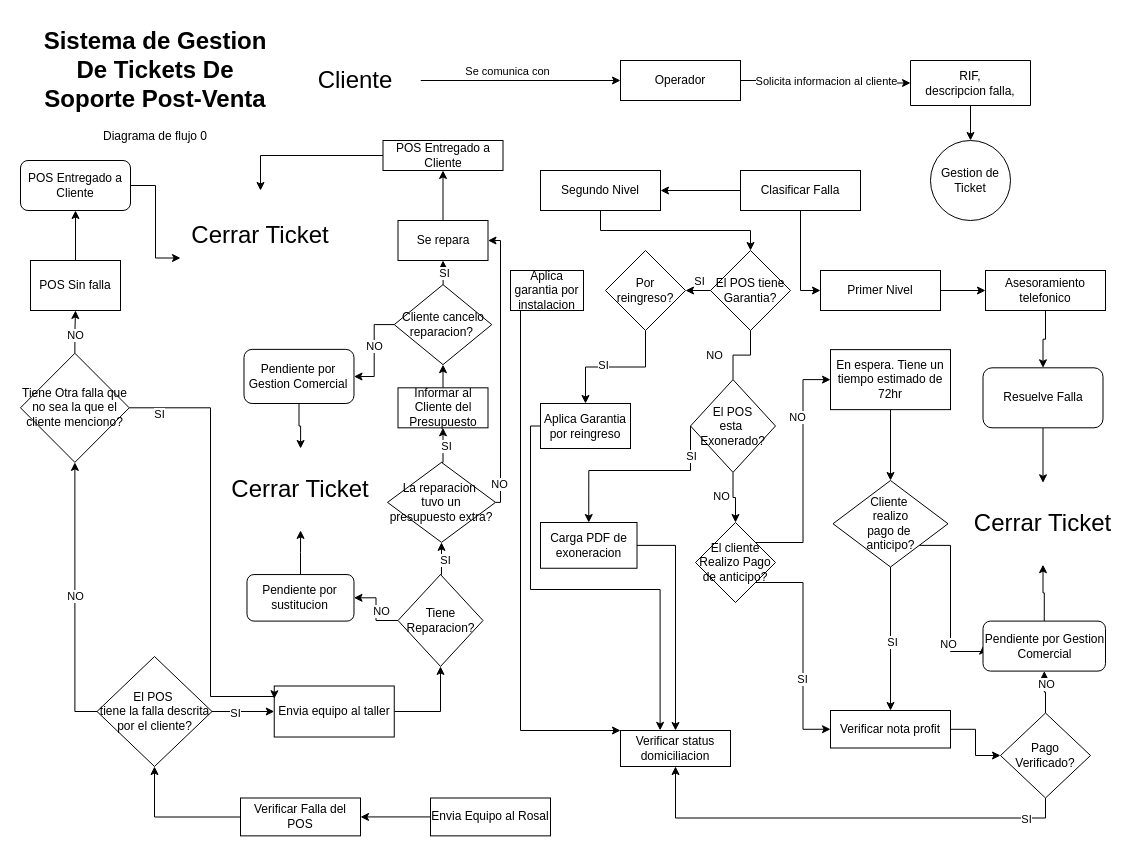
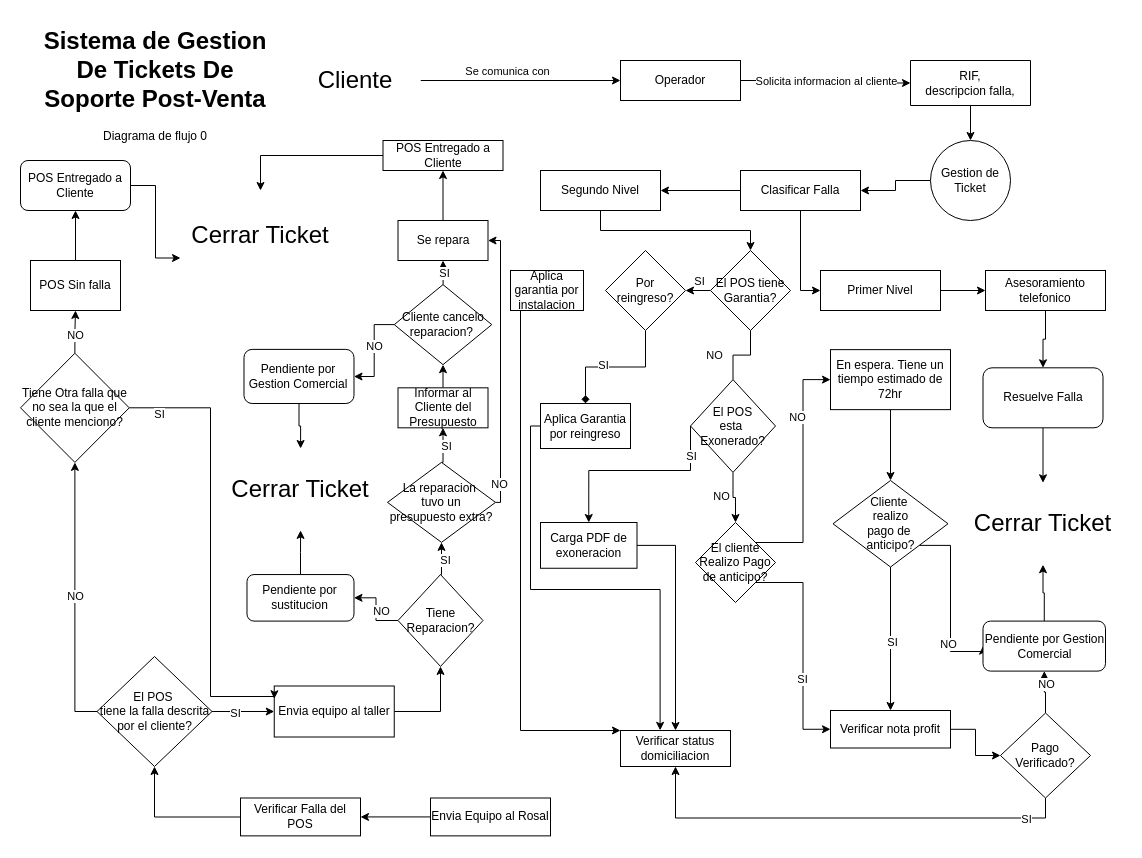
edge "Gestion de Ticket" -> "Clasificar Falla": added
edge "Por reingreso?" -> "Aplica Garantia por reingreso": arrowhead classic -> diamond
